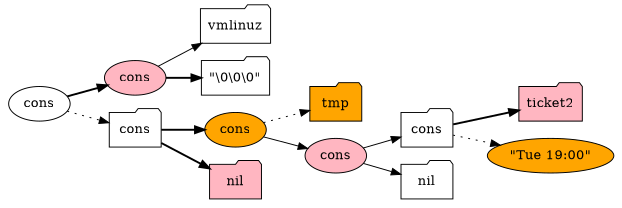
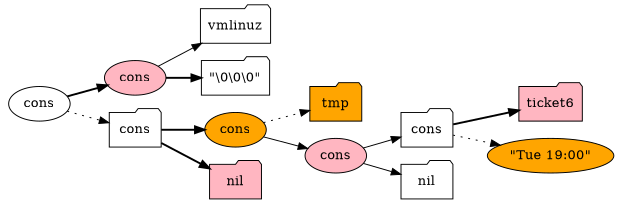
node "ticket2": label "ticket2" -> "ticket6"
